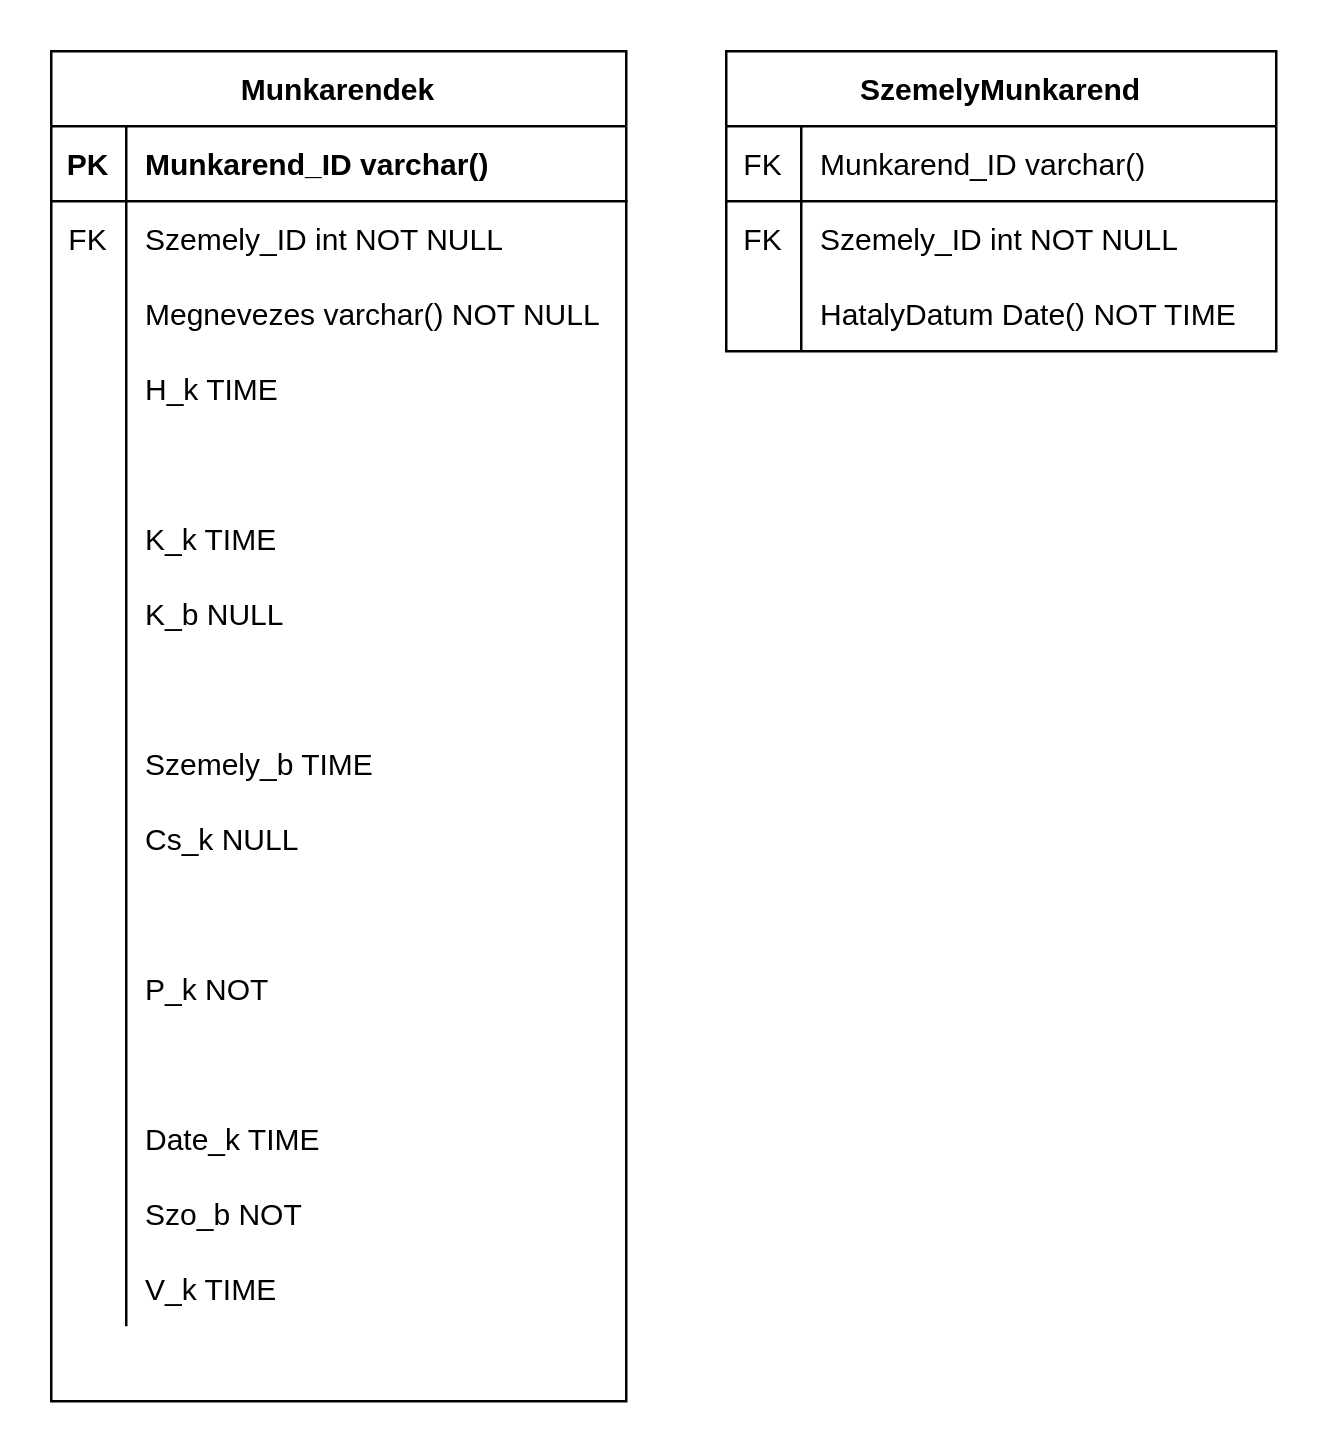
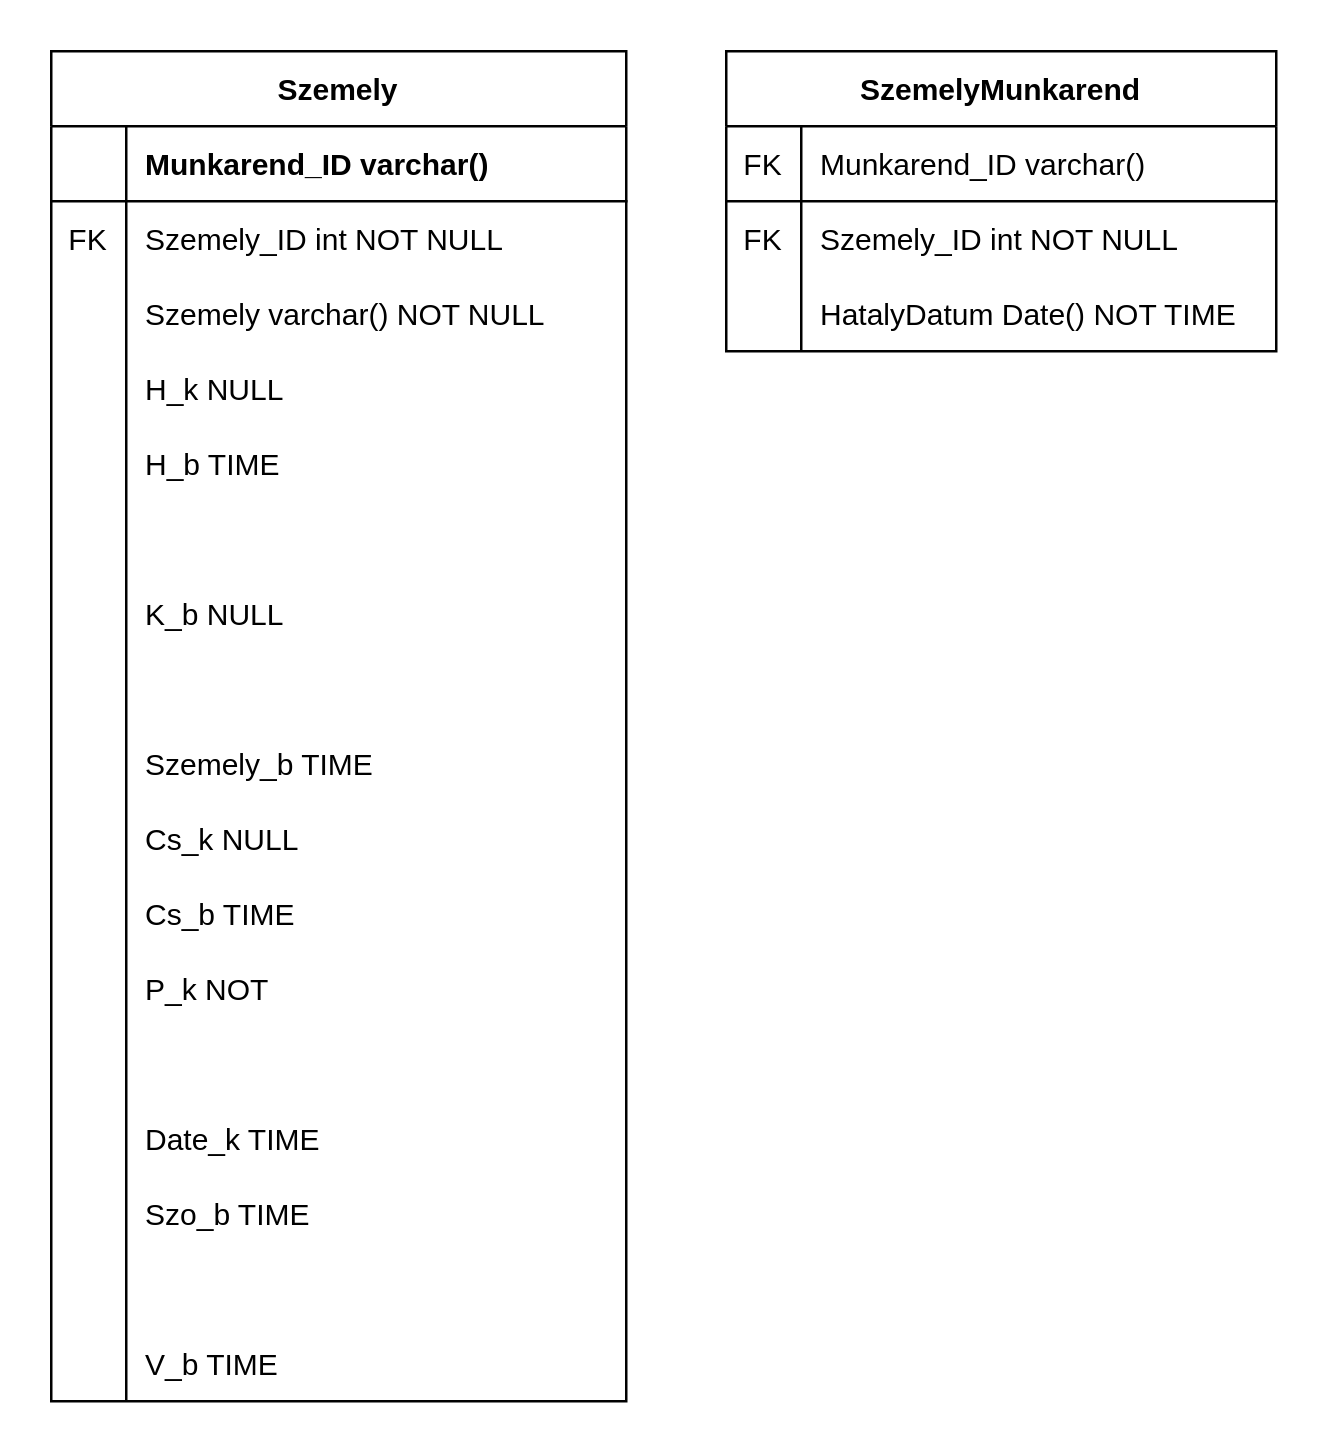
node "Munkarendek": label "Munkarendek" -> "Szemely"
node "PK": removed
node "Megnevezes varchar() NOT NULL": label "Megnevezes varchar() NOT NULL" -> "Szemely varchar() NOT NULL"
node "H_k TIME": label "H_k TIME" -> "H_k NULL"
node "H_b TIME": added
node "K_k TIME": removed
node "Cs_b TIME": added
node "Szo_b NOT": label "Szo_b NOT" -> "Szo_b TIME"
node "V_k TIME": removed
node "V_b TIME": added
